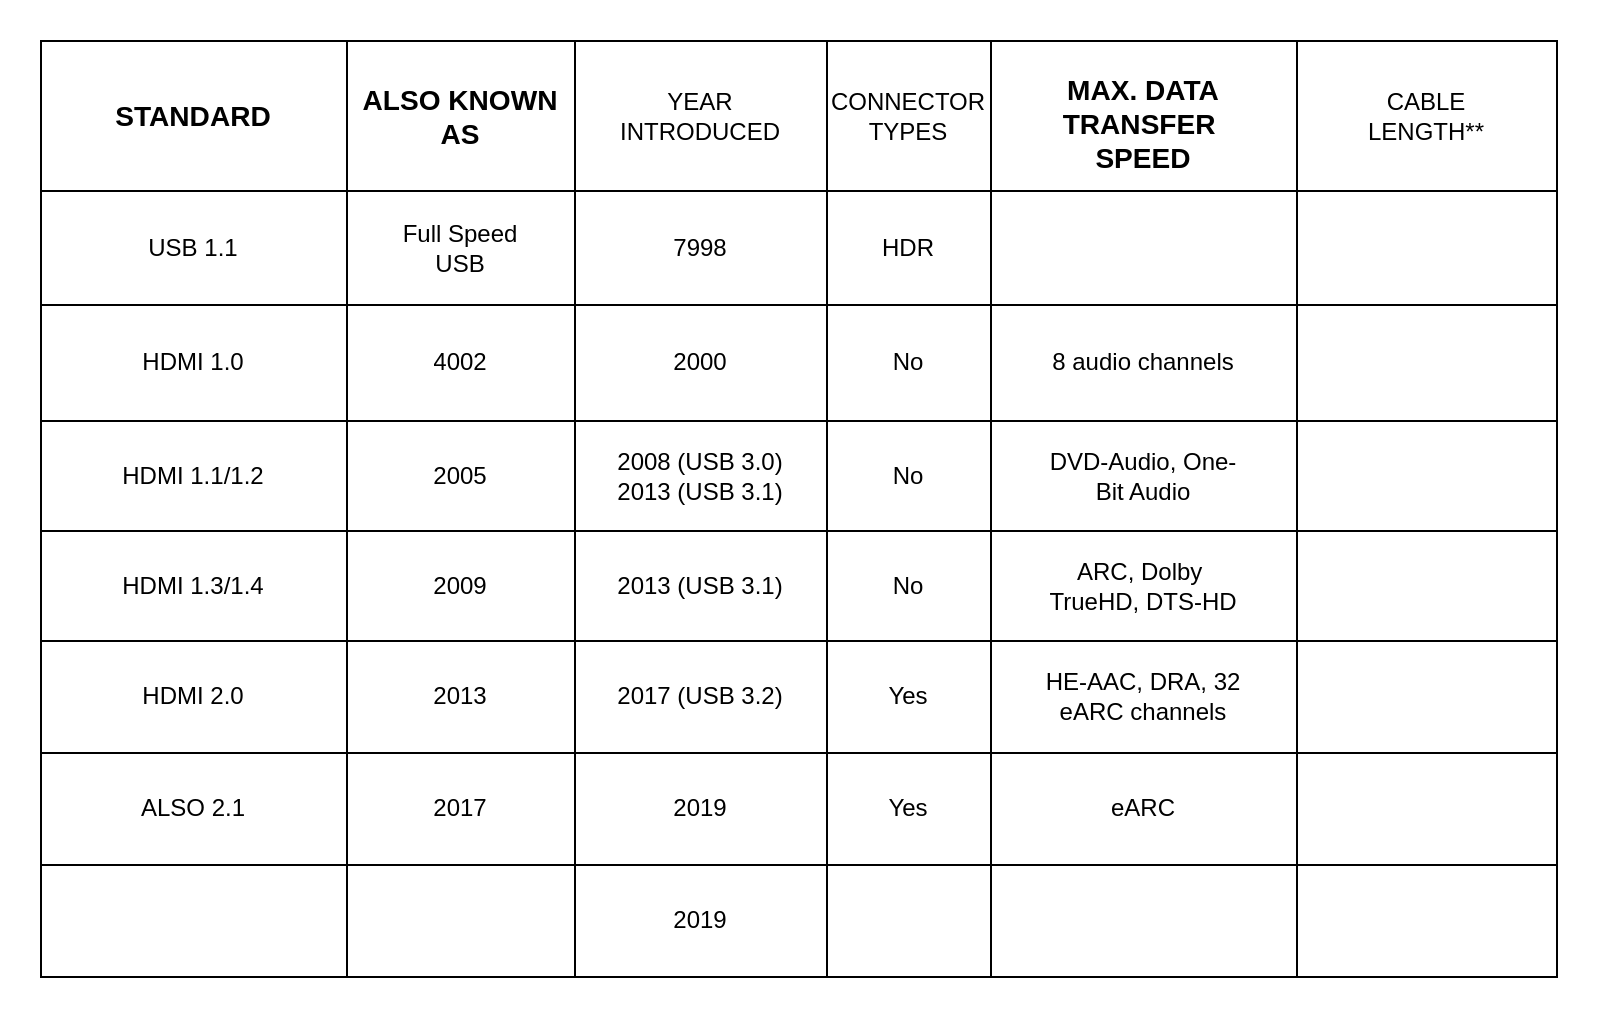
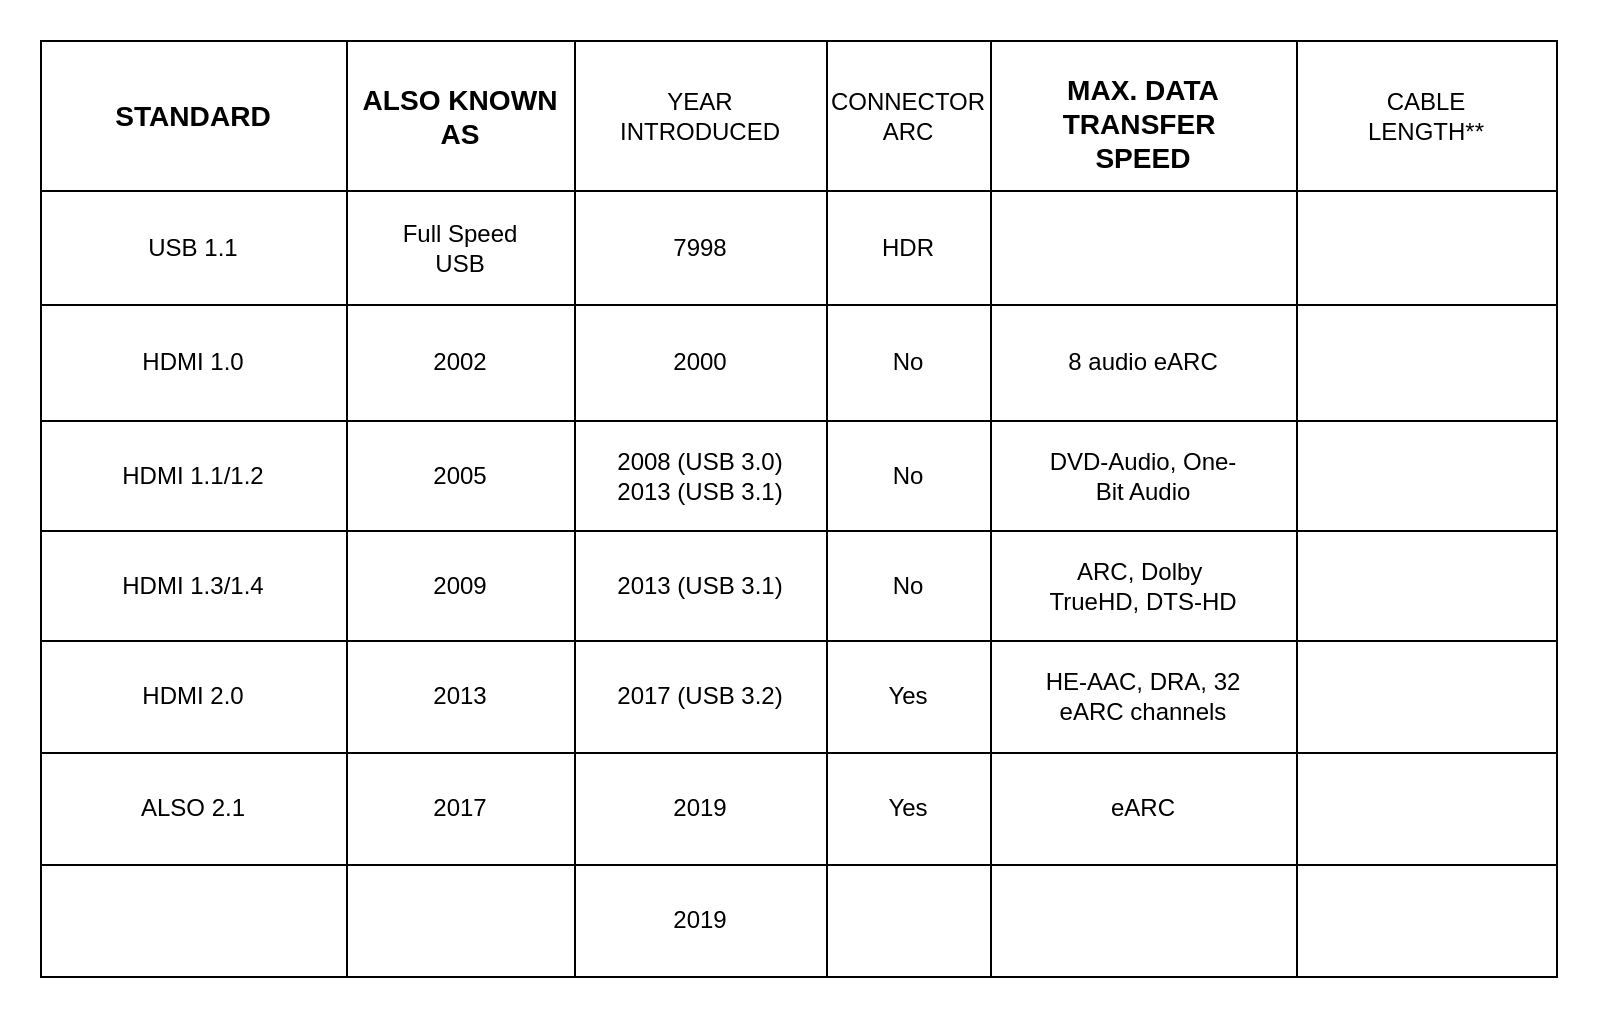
node "CONNECTOR TYPES": label "CONNECTOR TYPES" -> "CONNECTOR ARC"
node "4002": label "4002" -> "2002"
node "8 audio channels": label "8 audio channels" -> "8 audio eARC"
